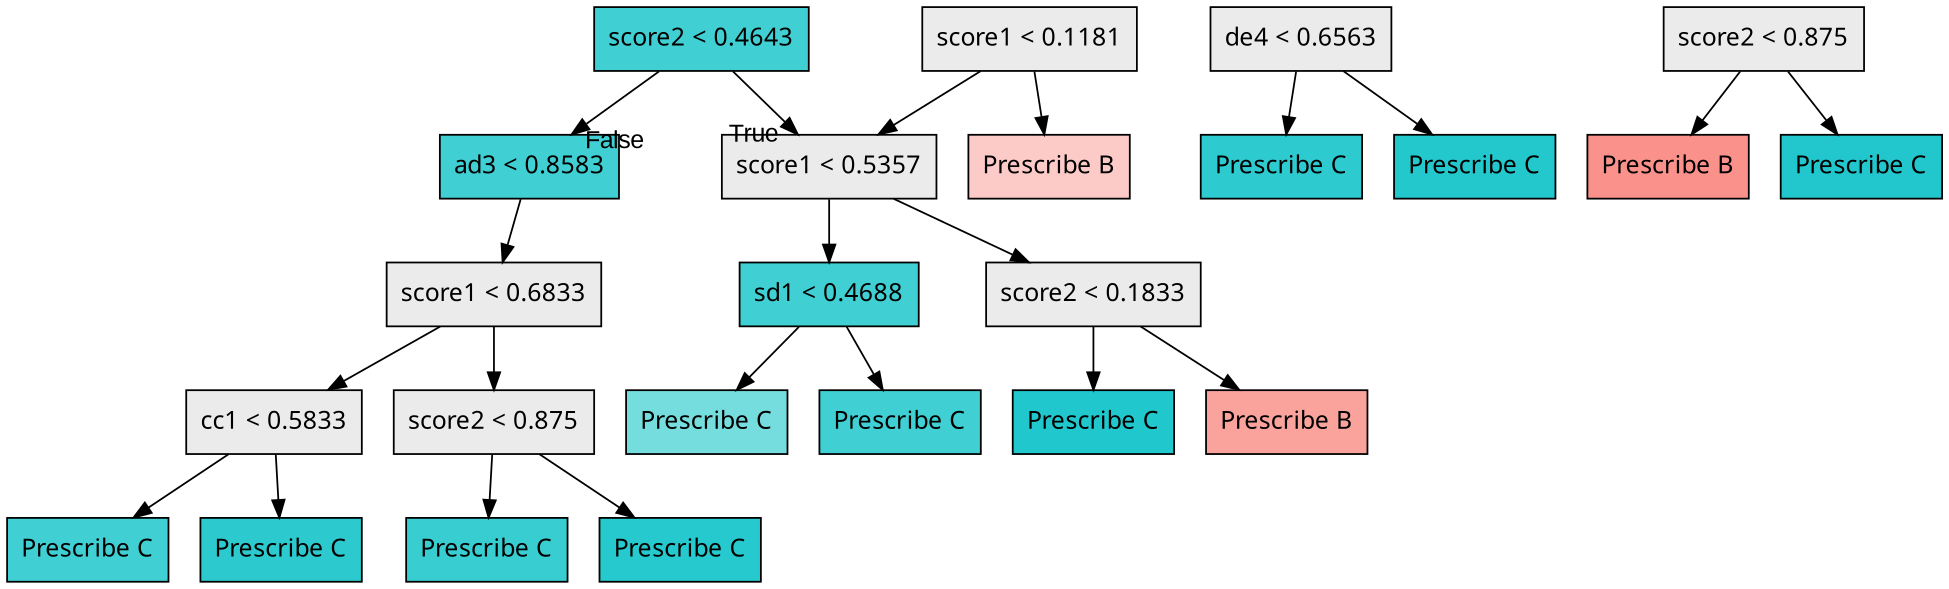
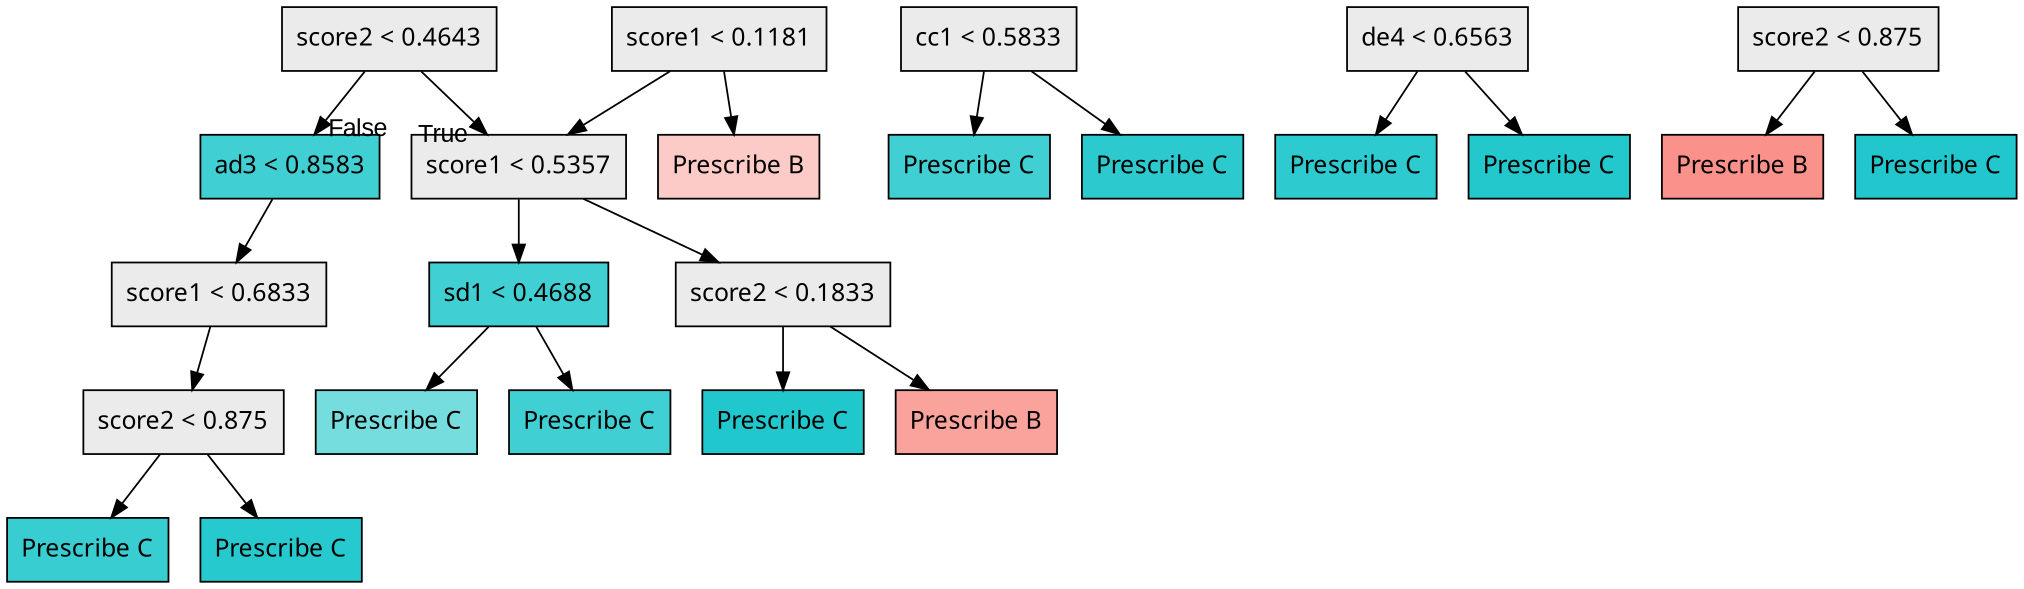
node "score2 < 0.4643": fillcolor #00bfc4bf -> #ebebeb
edge "score1 < 0.6833" -> "cc1 < 0.5833": removed
